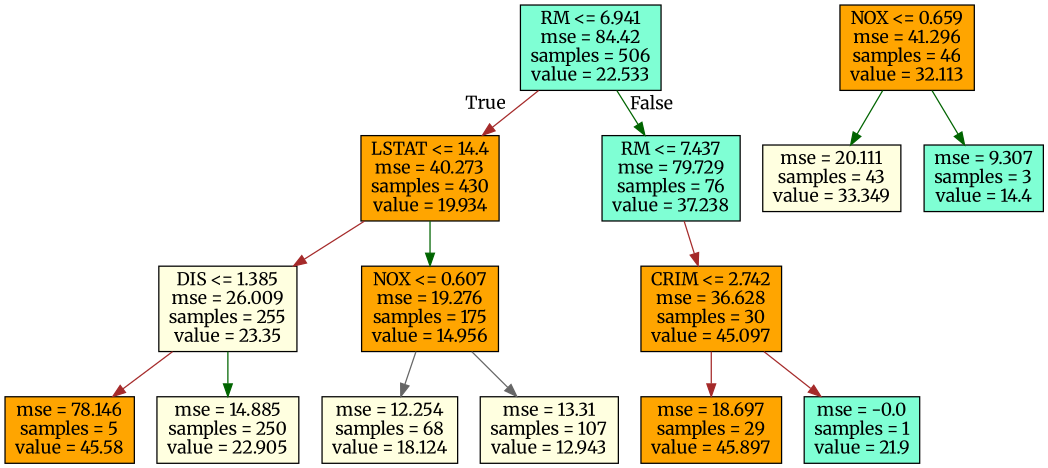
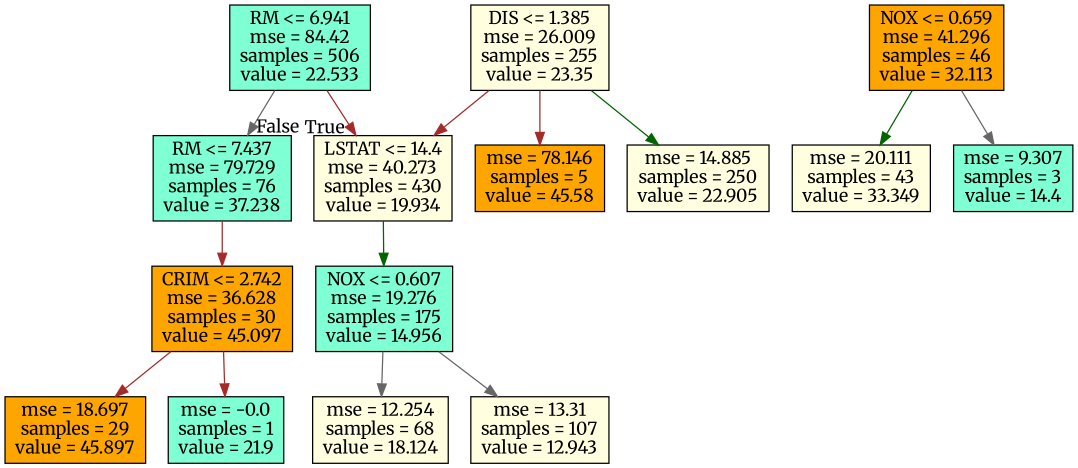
edge "RM <= 6.941 mse = 84.42 samples = 506 value = 22.533" -> "RM <= 7.437 mse = 79.729 samples = 76 value = 37.238": color darkgreen -> gray40
edge "NOX <= 0.659 mse = 41.296 samples = 46 value = 32.113" -> "mse = 9.307 samples = 3 value = 14.4": color darkgreen -> gray40
node "LSTAT <= 14.4 mse = 40.273 samples = 430 value = 19.934": fillcolor orange -> lightyellow
edge "LSTAT <= 14.4 mse = 40.273 samples = 430 value = 19.934" -> "DIS <= 1.385 mse = 26.009 samples = 255 value = 23.35": reversed
node "NOX <= 0.607 mse = 19.276 samples = 175 value = 14.956": fillcolor orange -> aquamarine
